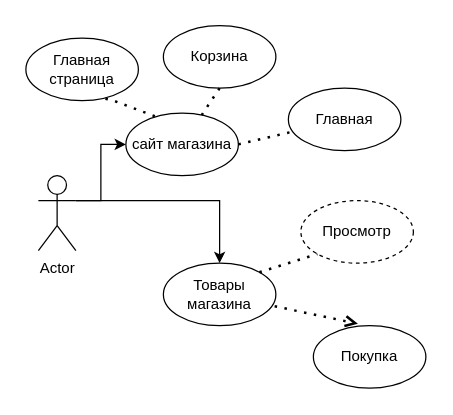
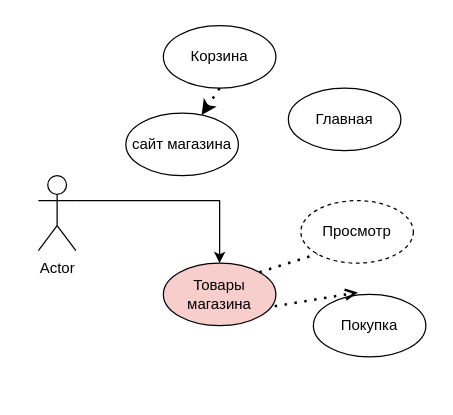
node "Главная страница": removed
edge "Главная страница" -- "сайт магазина": removed
edge "Корзина" -- "сайт магазина": arrowhead none -> classic
edge "Главная" -- "сайт магазина": removed
edge "Actor" -> "сайт магазина": removed
node "Товары магазина": fillcolor #ffffff -> #f8cecc
node "Покупка": moved (369, 357) -> (369, 326)
